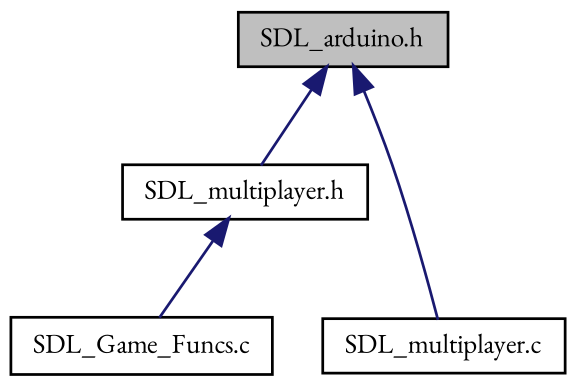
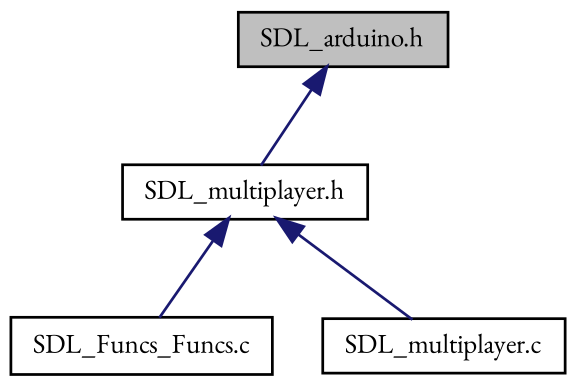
edge "SDL_multiplayer.c" -> "SDL_arduino.h": now "SDL_multiplayer.c" -> "SDL_multiplayer.h"
node "SDL_Game_Funcs.c": label "SDL_Game_Funcs.c" -> "SDL_Funcs_Funcs.c"
